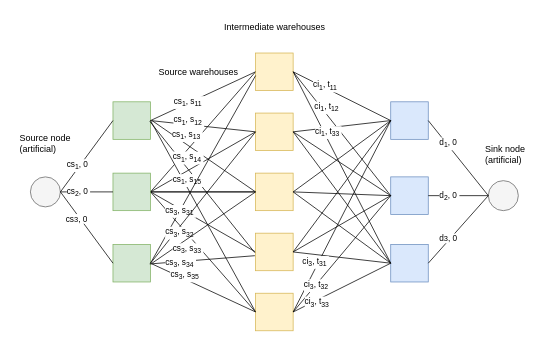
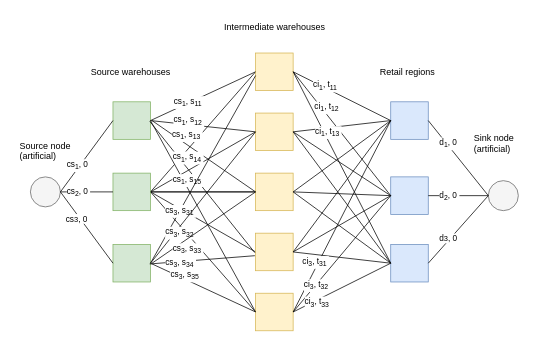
node "Source warehouses": moved (199, 72) -> (132, 72)
node "Retail regions": added
node "ci1, t33": label "ci1, t33" -> "ci1, t13"
node "Source node (artificial)": moved (45, 143) -> (45, 150)
node "Sink node (artificial)": moved (510, 154) -> (499, 143)
